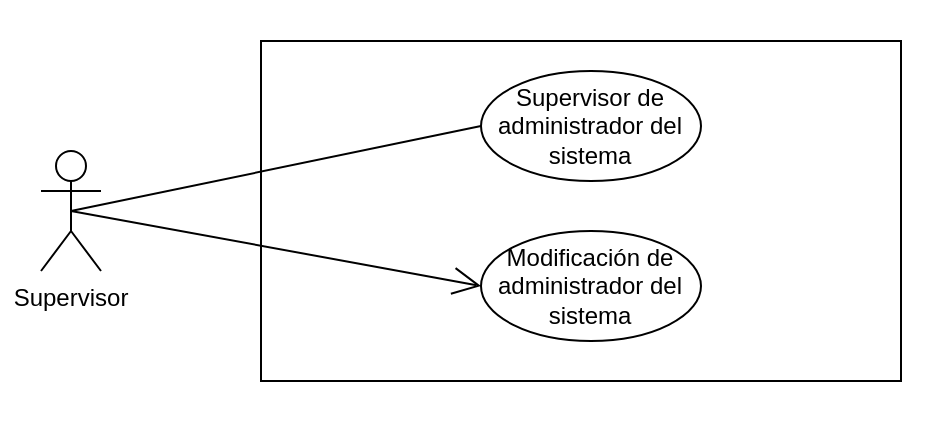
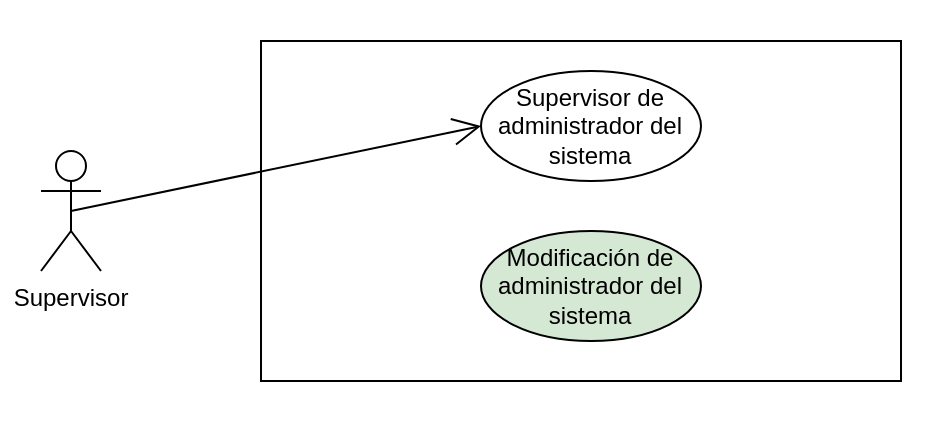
edge "Supervisor de administrador del sistema" -- "Supervisor": arrowhead none -> open
edge "Supervisor" -> "Modificación de administrador del sistema": removed
node "Modificación de administrador del sistema": fillcolor #ffffff -> #d5e8d4
